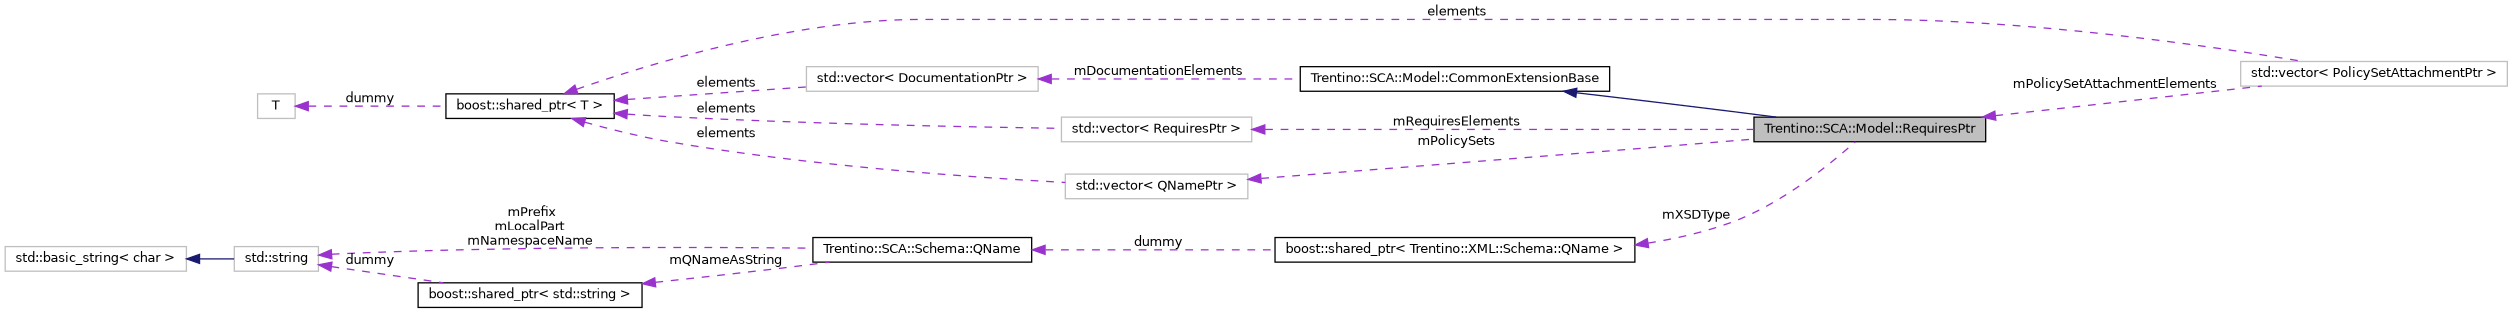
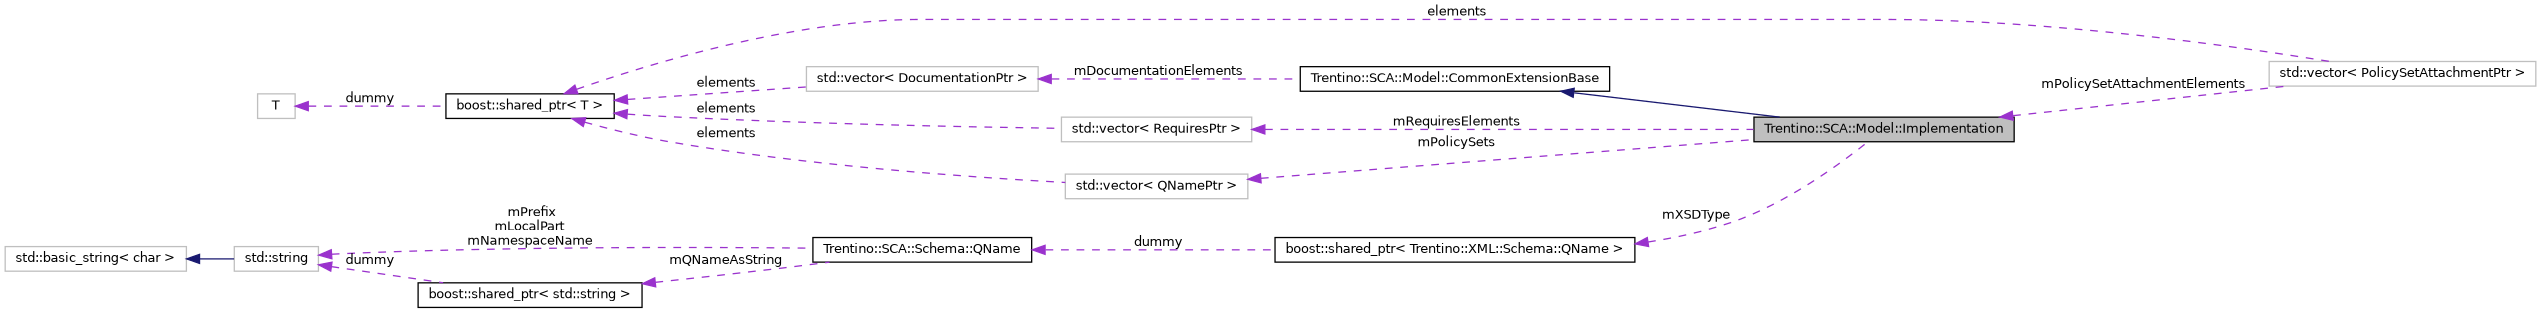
node "Trentino::SCA::Model::RequiresPtr": label "Trentino::SCA::Model::RequiresPtr" -> "Trentino::SCA::Model::Implementation"
